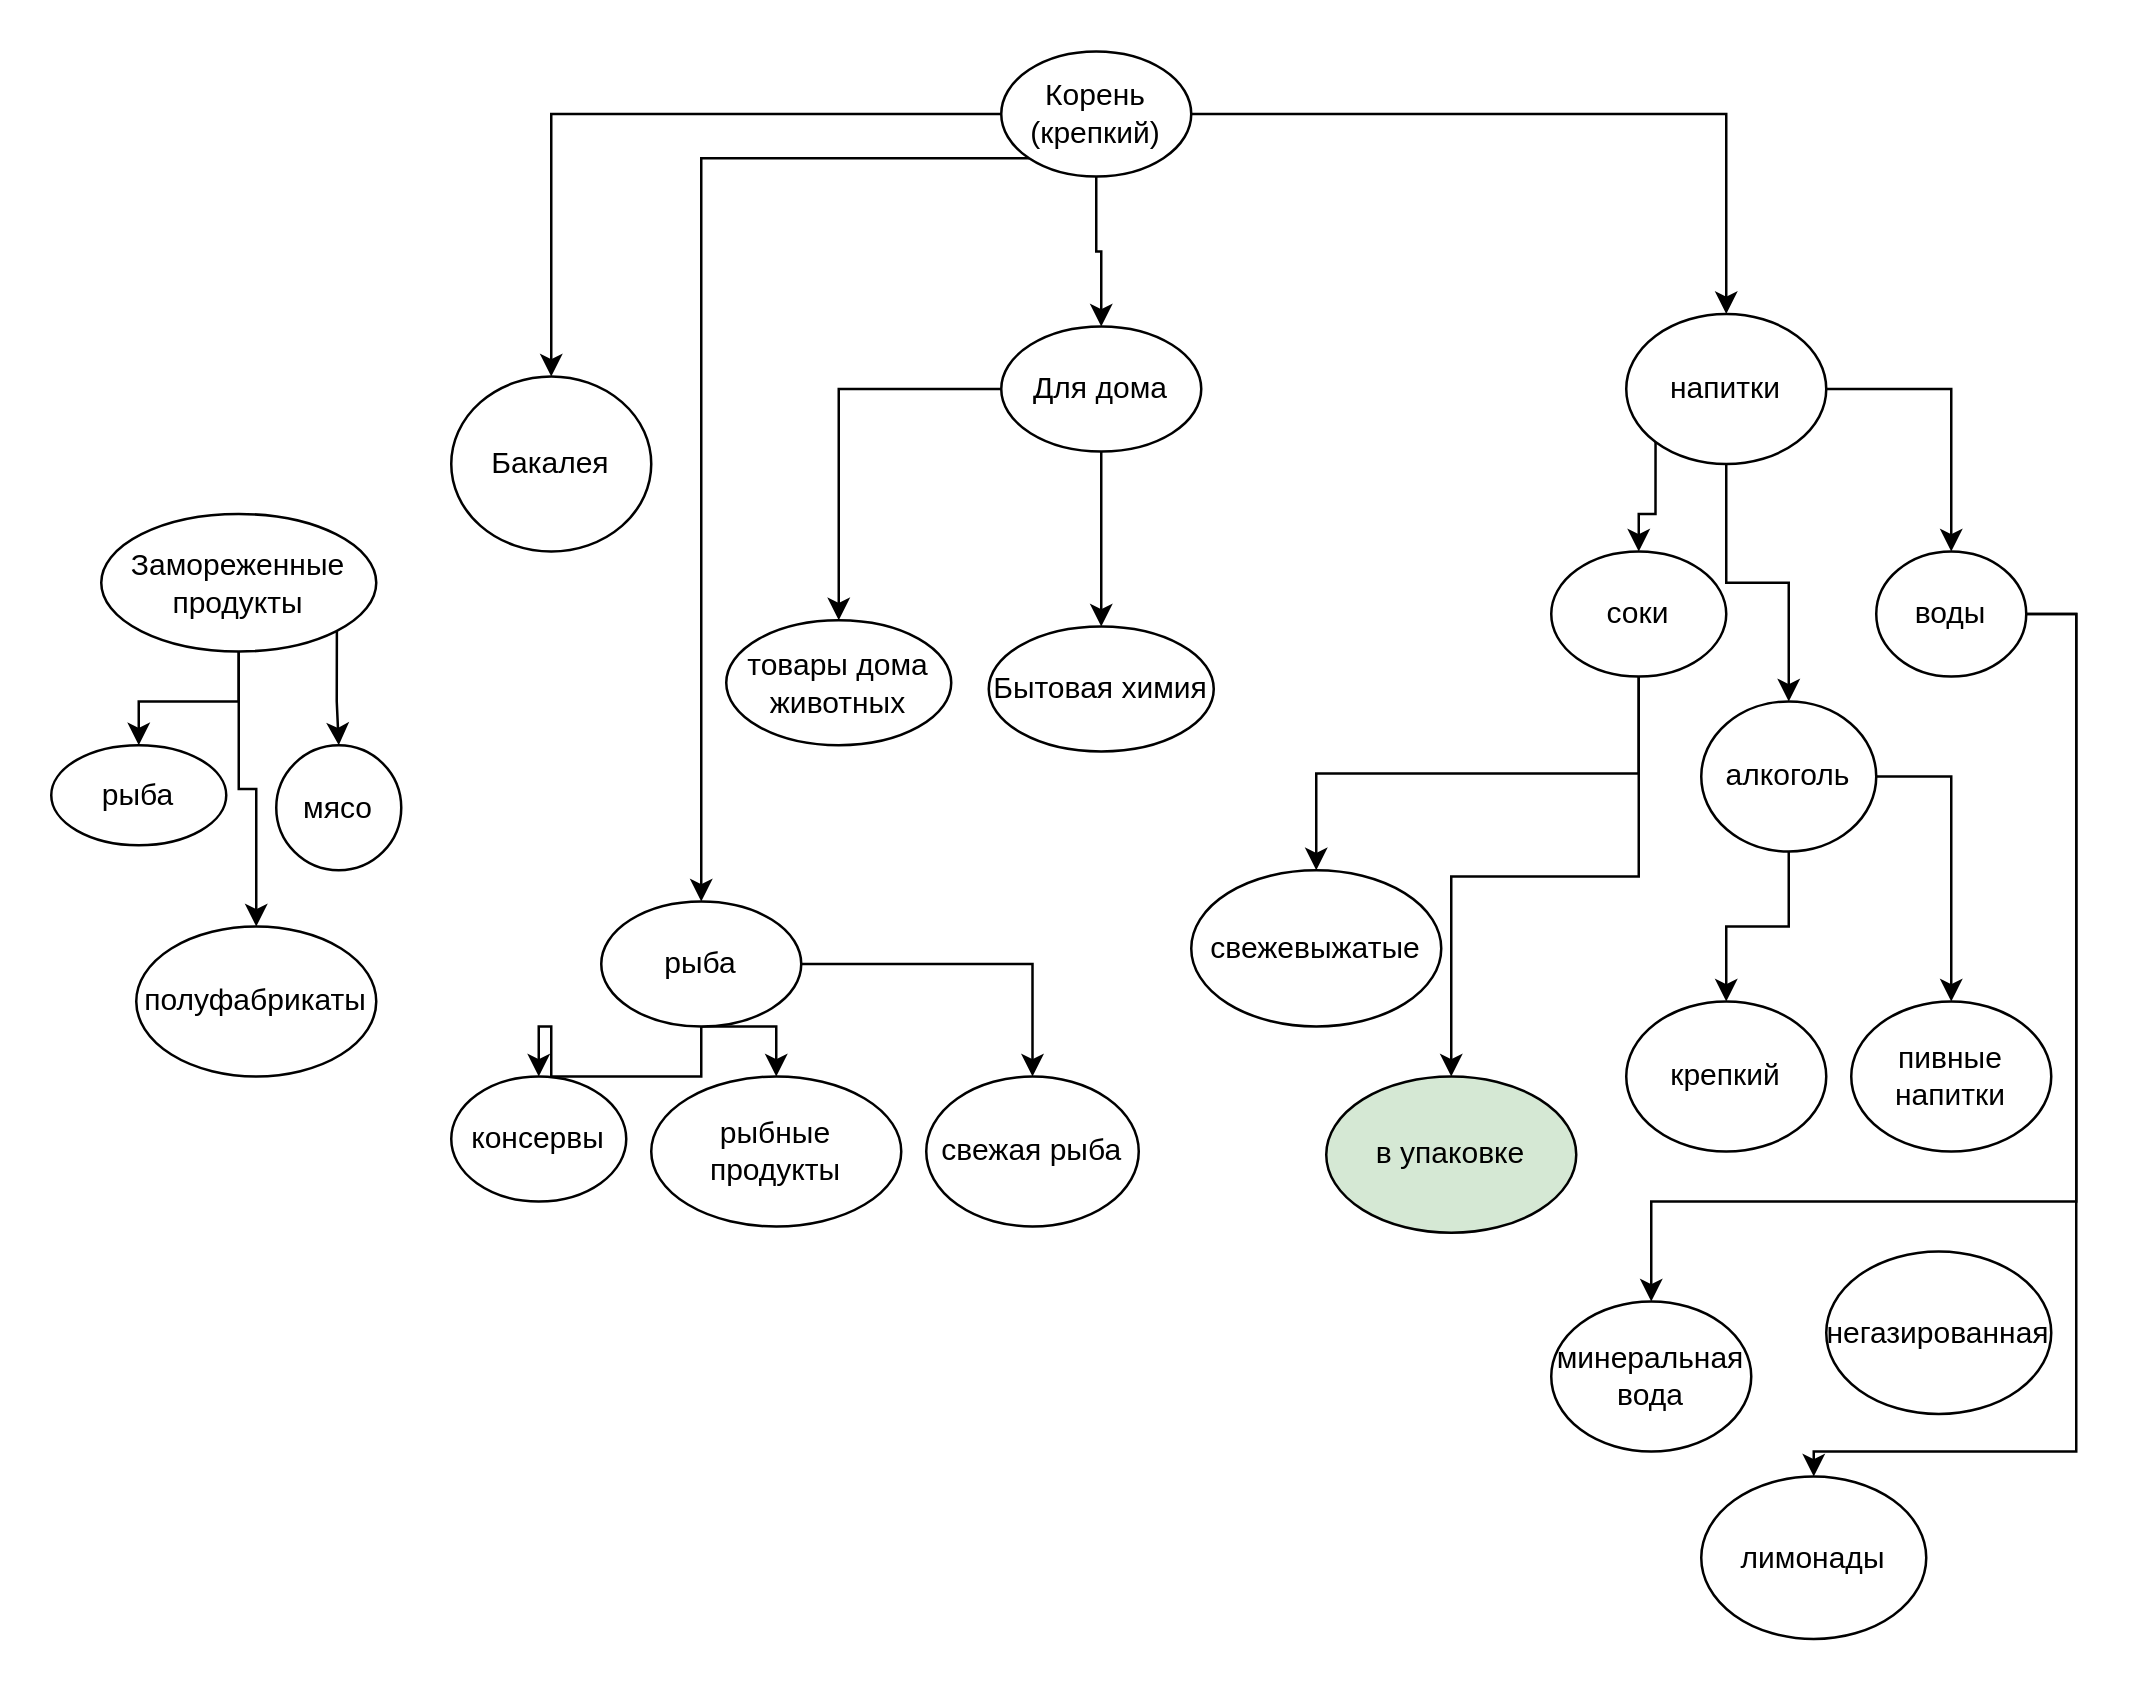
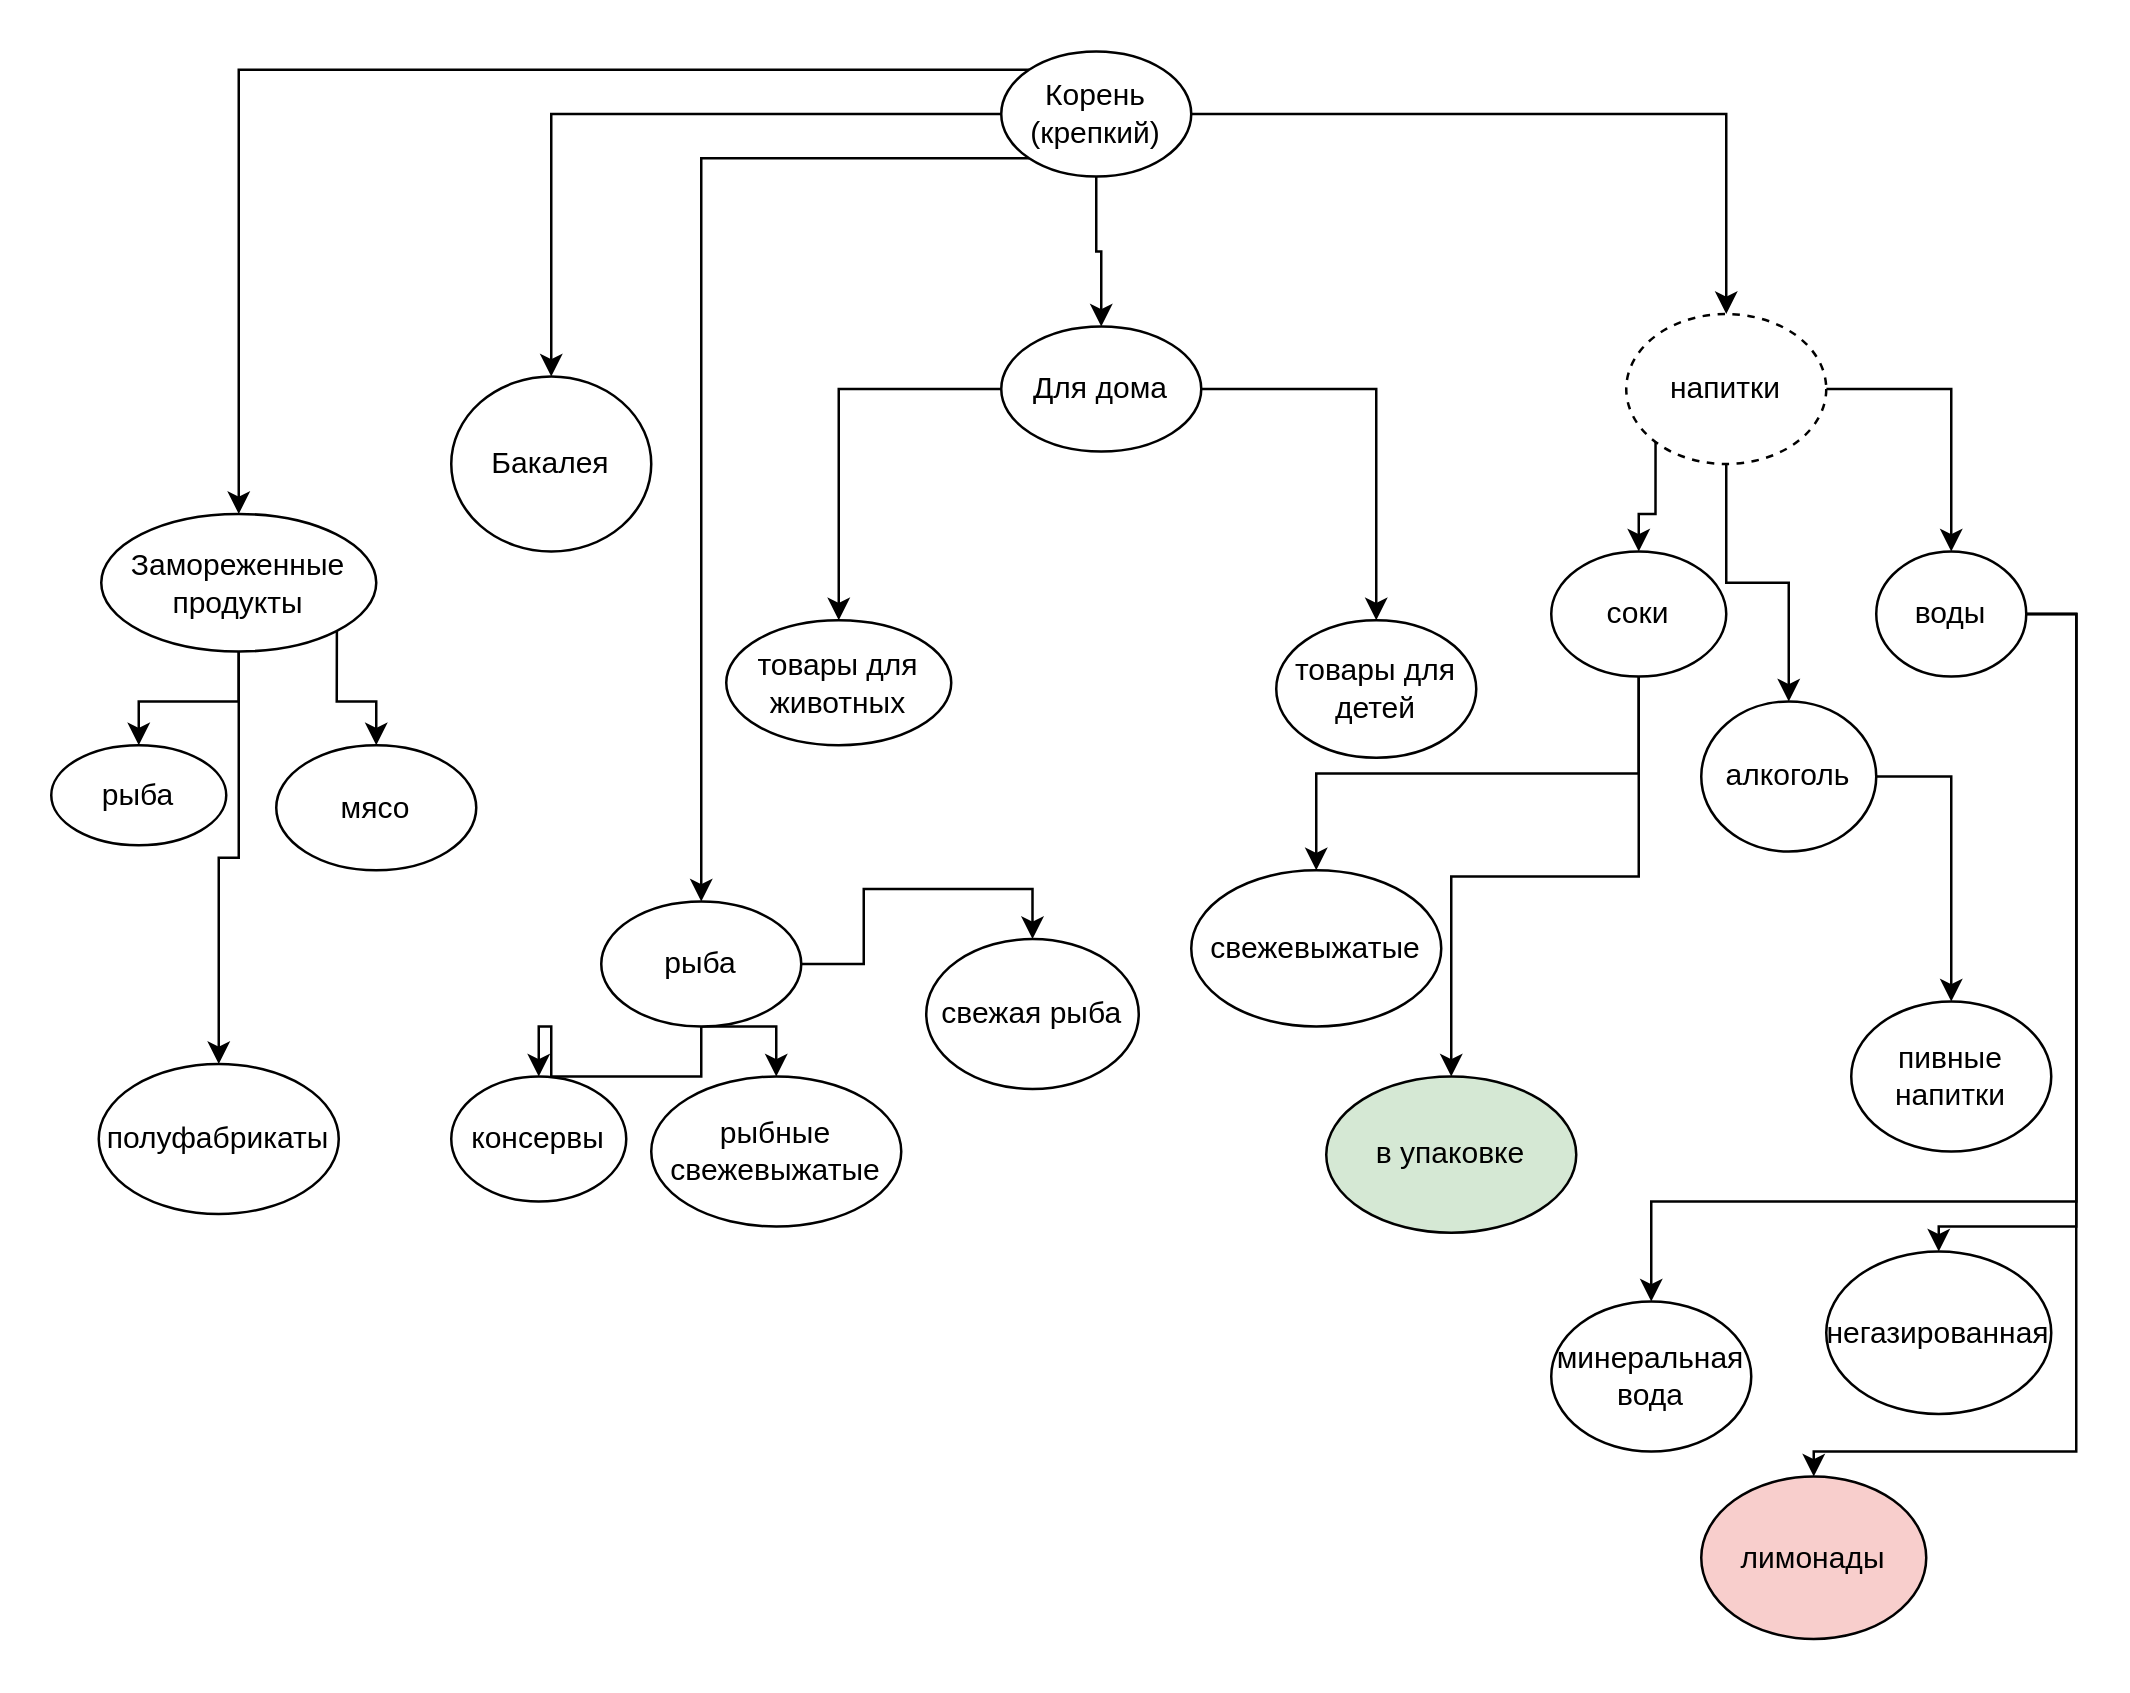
edge "Корень (крепкий)" -> "Замореженные продукты": added
node "напитки": style solid -> dashed
edge "Для дома" -> "товары для детей": added
edge "Для дома" -> "Бытовая химия": removed
node "товары дома животных": label "товары дома животных" -> "товары для животных"
node "Бытовая химия": removed
node "товары для детей": added
node "мясо": size 125x125 -> 200x125
edge "алкоголь" -> "крепкий": removed
node "полуфабрикаты": moved (256, 1001) -> (219, 1139)
node "крепкий": removed
node "рыбные продукты": label "рыбные продукты" -> "рыбные свежевыжатые"
node "свежая рыба": moved (1033, 1151) -> (1033, 1014)
edge "воды" -> "негазированная": added
node "лимонады": fillcolor #ffffff -> #f8cecc
